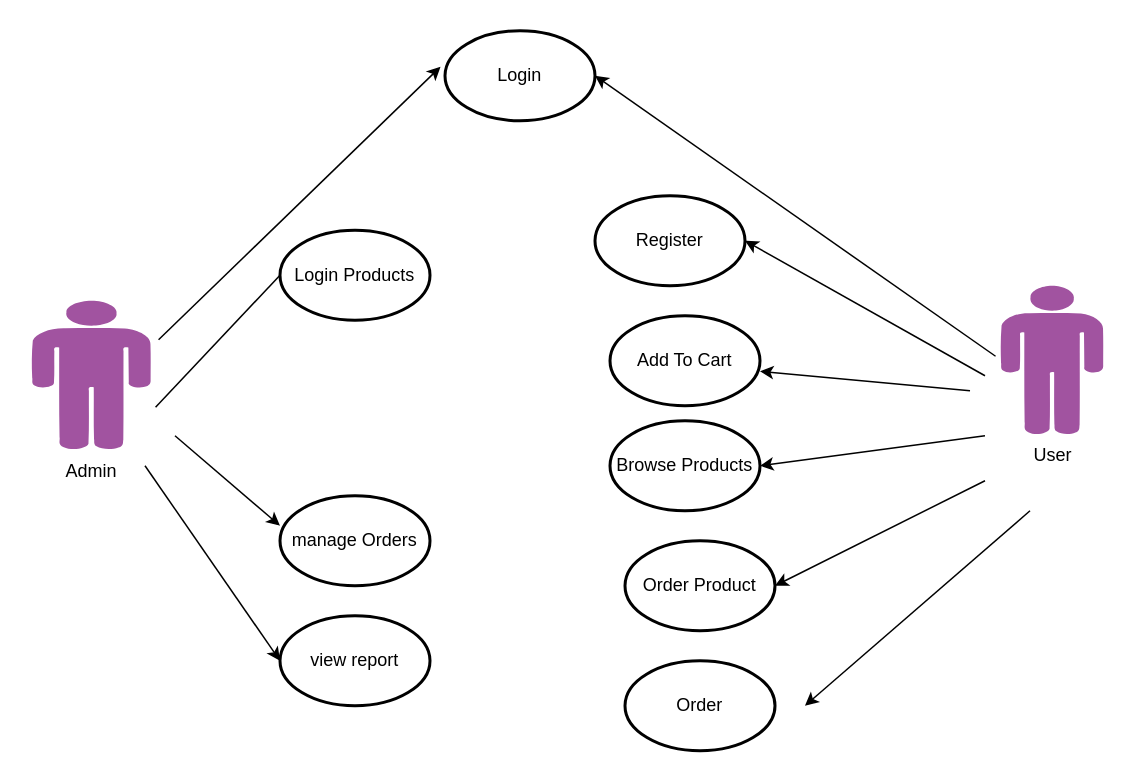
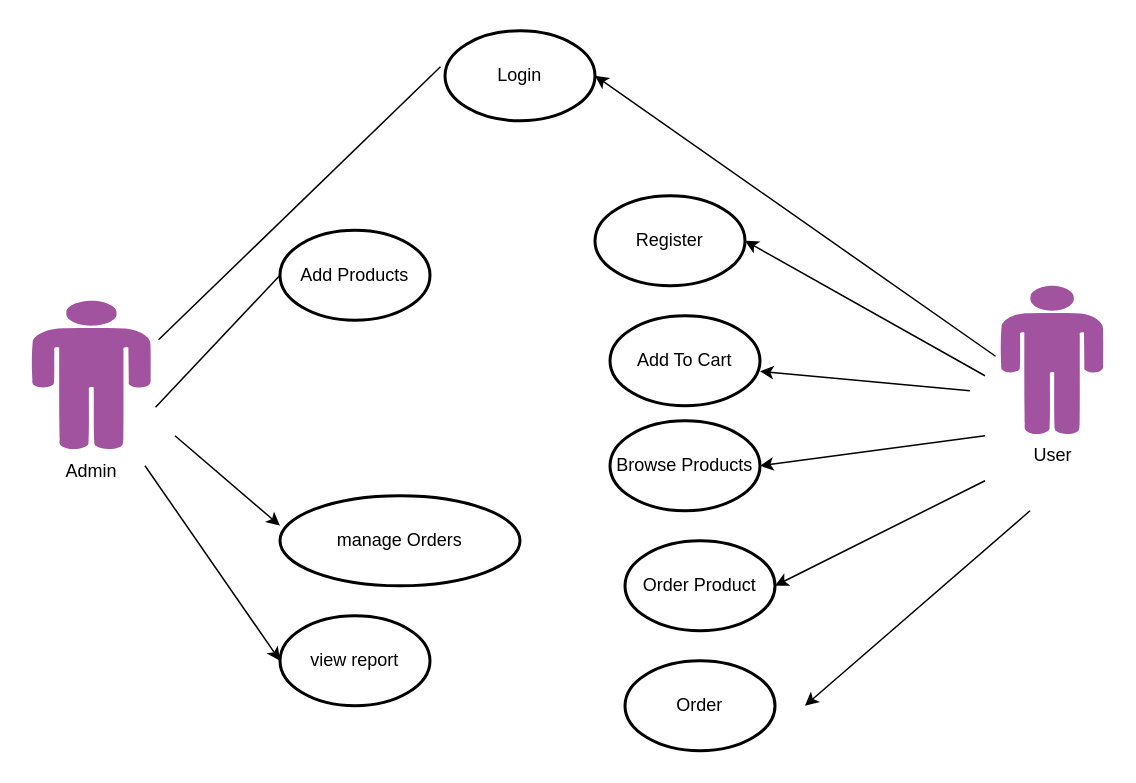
edge "Admin" -> "Login": arrowhead classic -> none
node "Login Products": label "Login Products" -> "Add Products"
node "manage Orders": size 150x90 -> 240x90
